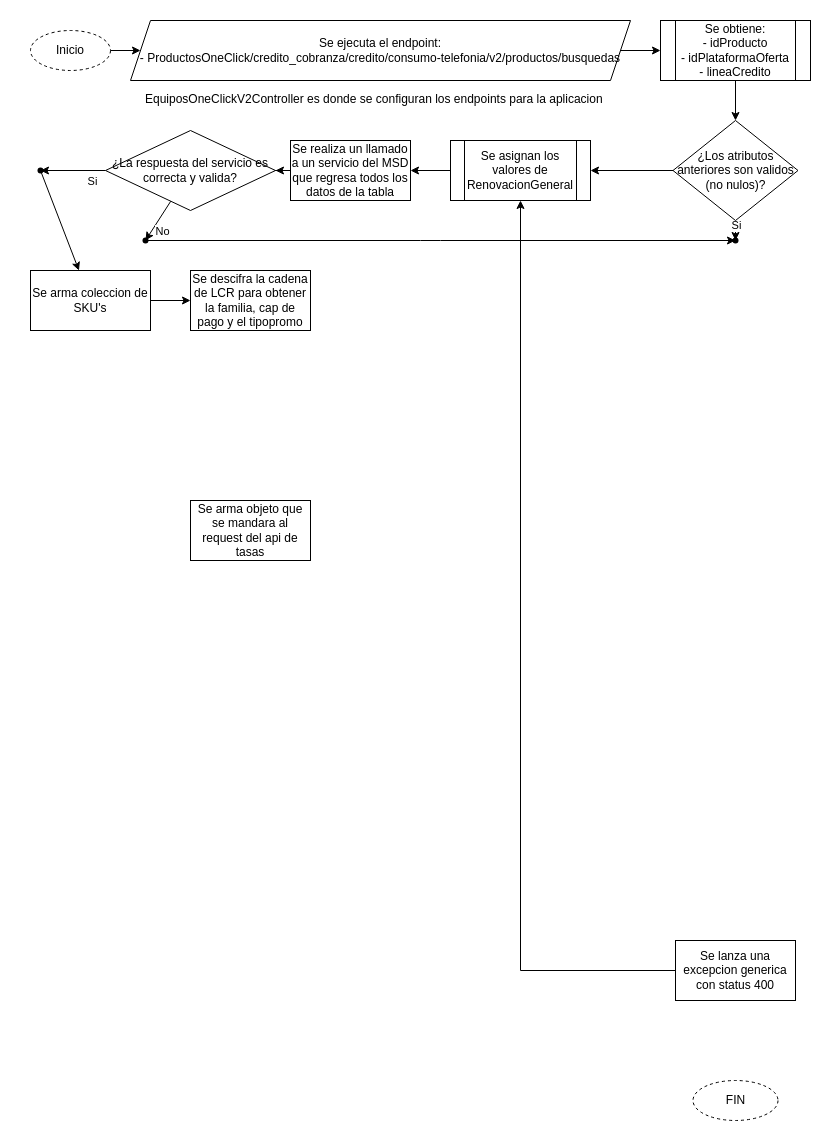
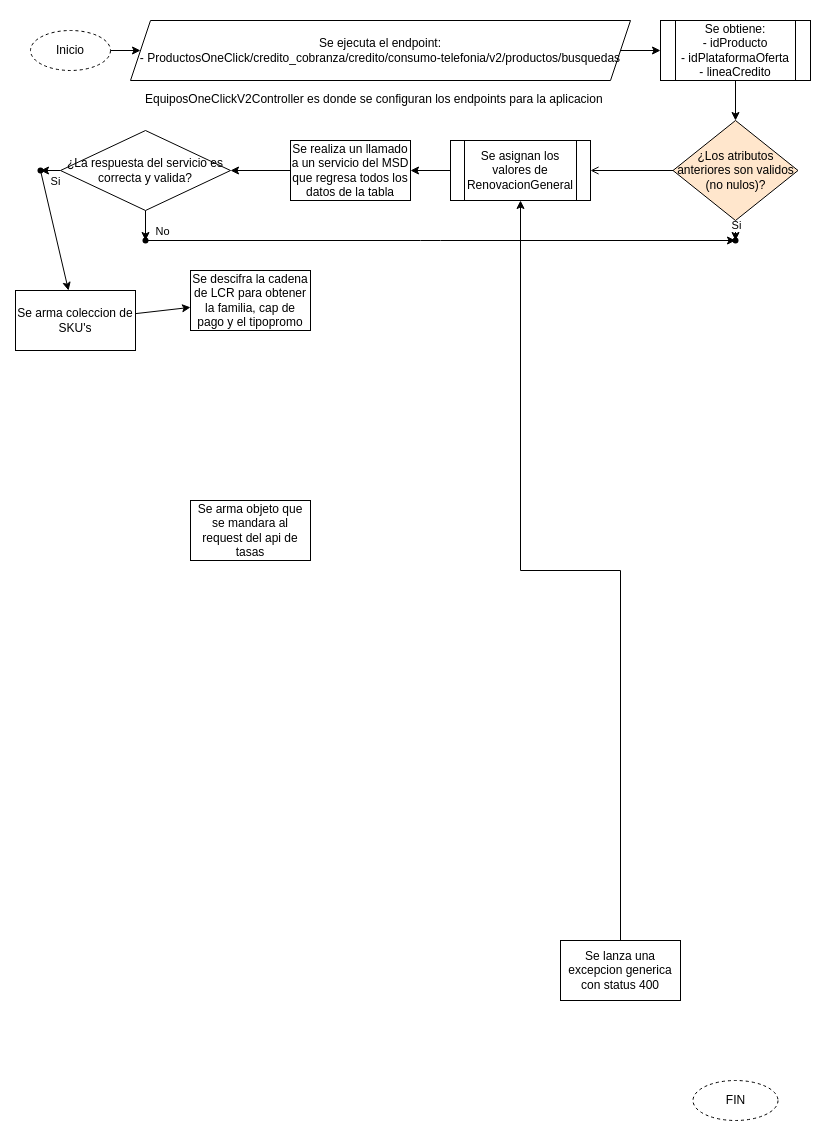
node "¿La respuesta del servicio es correcta y valida?": moved (191, 171) -> (146, 171)
edge "¿Los atributos anteriores son validos (no nulos)?" -> "Se asignan los valores de RenovacionGeneral": arrowhead classic -> open
node "¿Los atributos anteriores son validos (no nulos)?": fillcolor #ffffff -> #ffe6cc
node "Se arma coleccion de SKU's": moved (91, 301) -> (76, 321)
node "Se lanza una excepcion generica con status 400": moved (736, 971) -> (621, 971)
